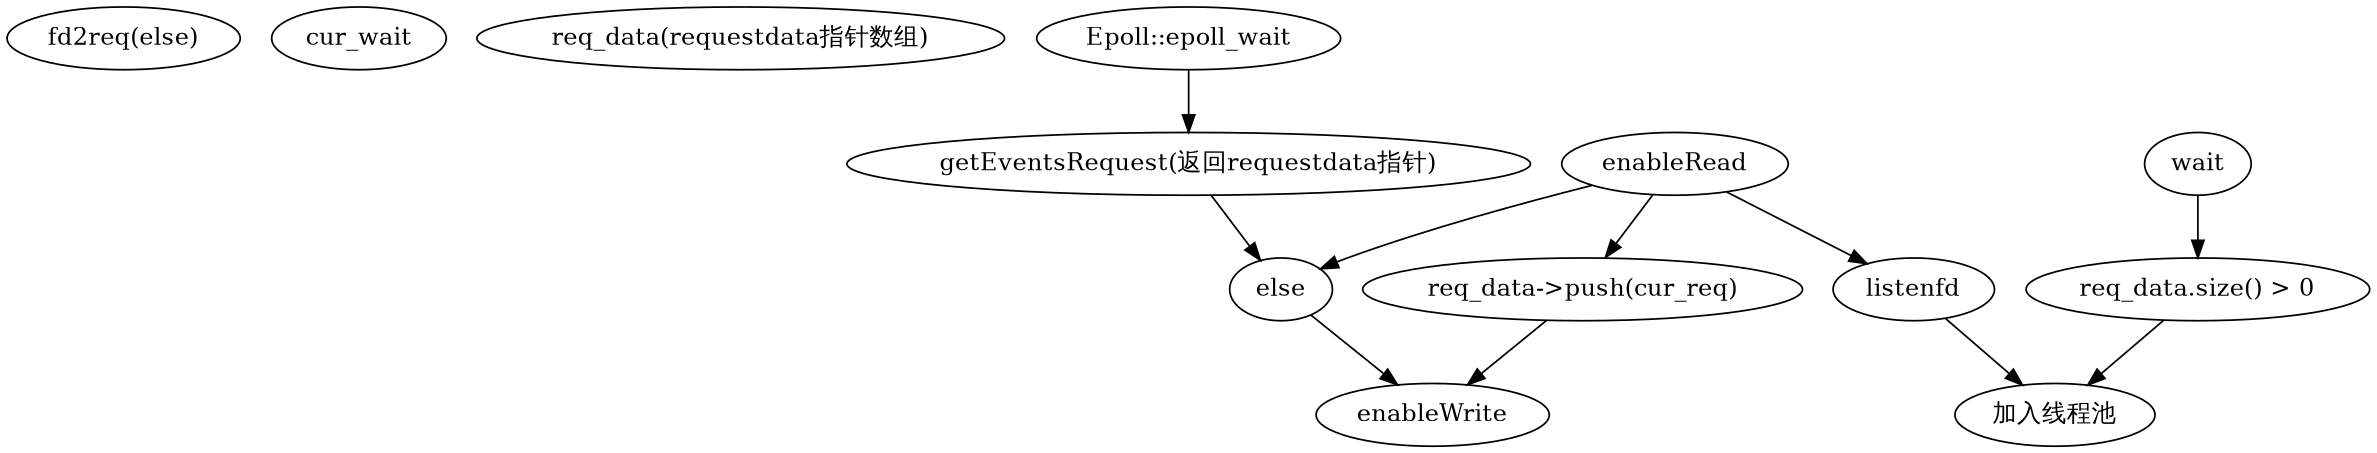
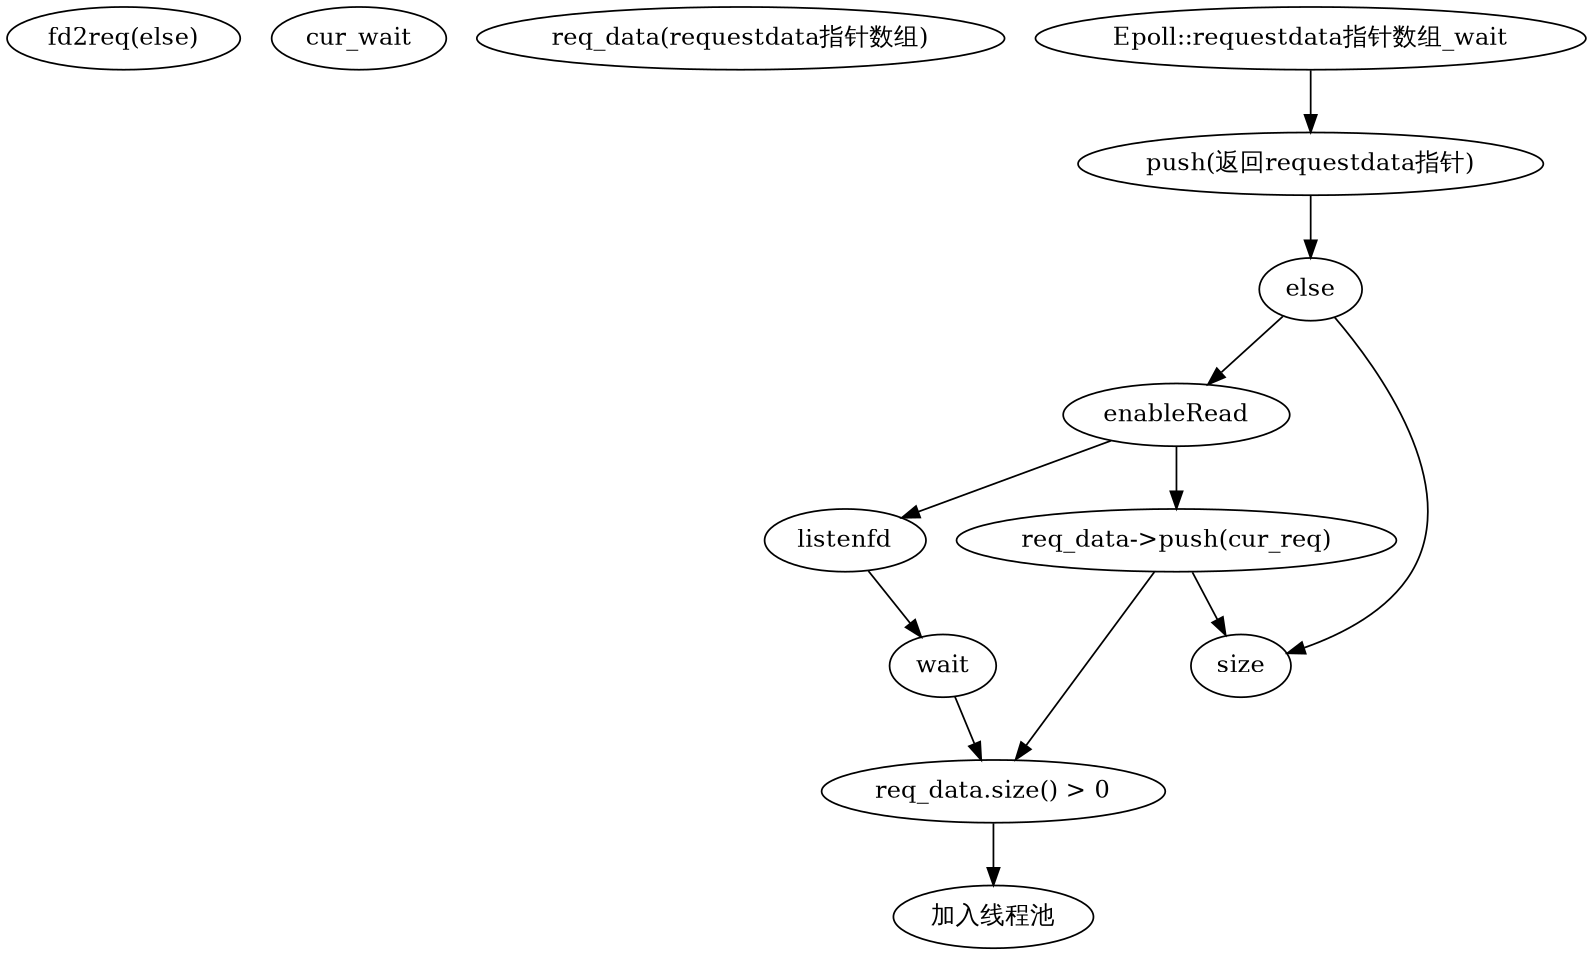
node "Epoll::epoll_wait": label "Epoll::epoll_wait" -> "Epoll::requestdata指针数组_wait"
node "getEventsRequest(返回requestdata指针)": label "getEventsRequest(返回requestdata指针)" -> "push(返回requestdata指针)"
edge "enableRead" -> "else": reversed
edge "listenfd" -> "加入线程池": now "listenfd" -> "wait"
node "enableWrite": label "enableWrite" -> "size"
edge "req_data->push(cur_req)" -> "req_data.size() > 0": added
